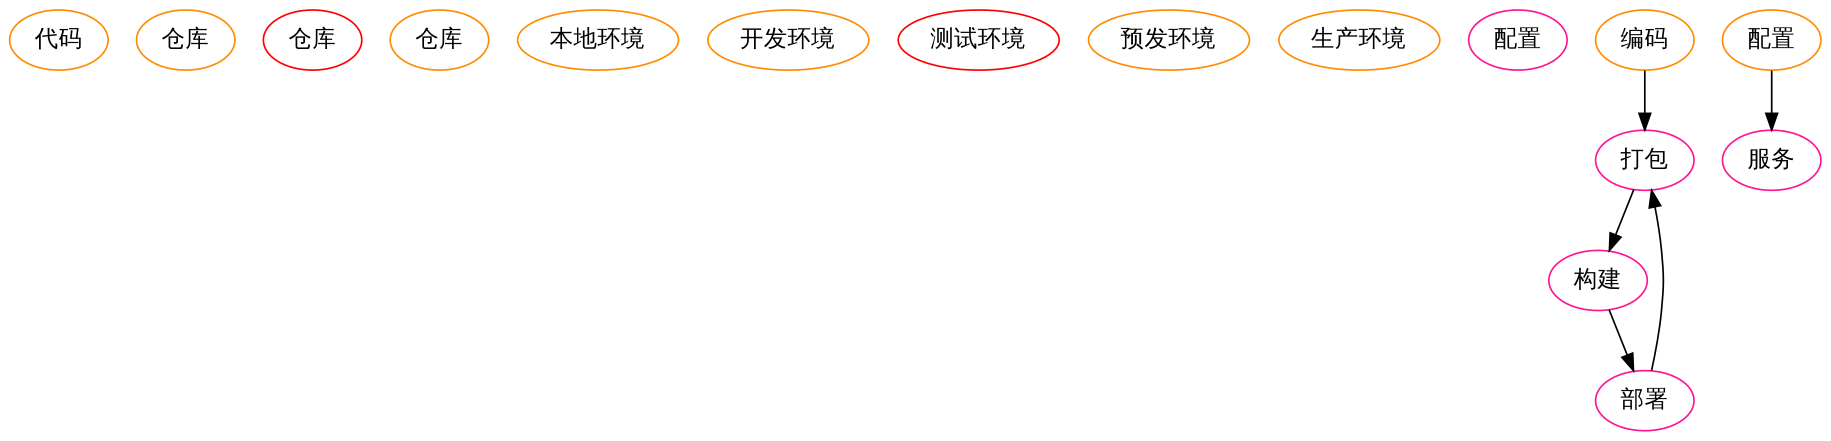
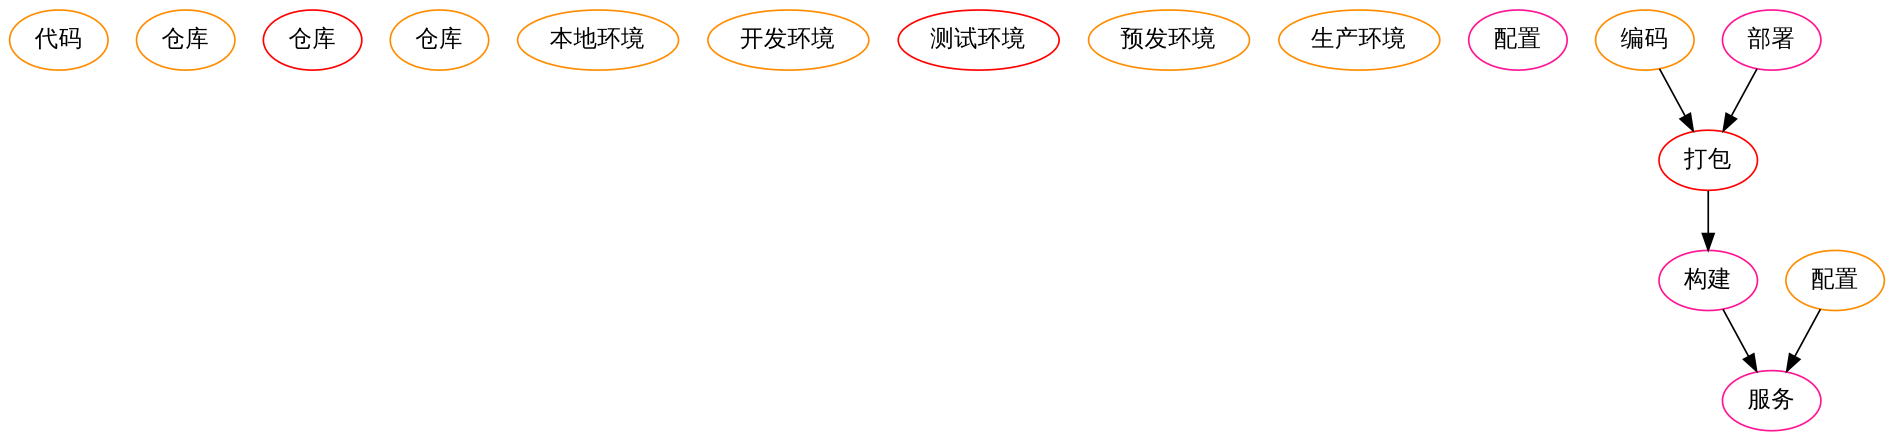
node "打包": color deeppink -> red
edge "构建" -> "部署": now "构建" -> "服务"
